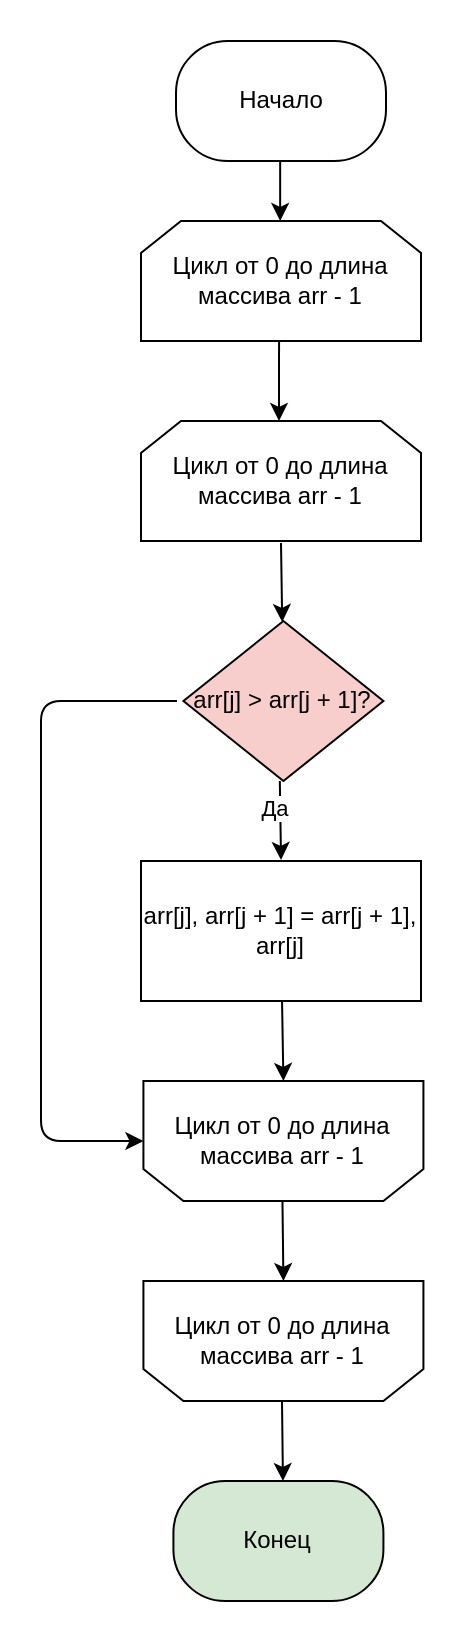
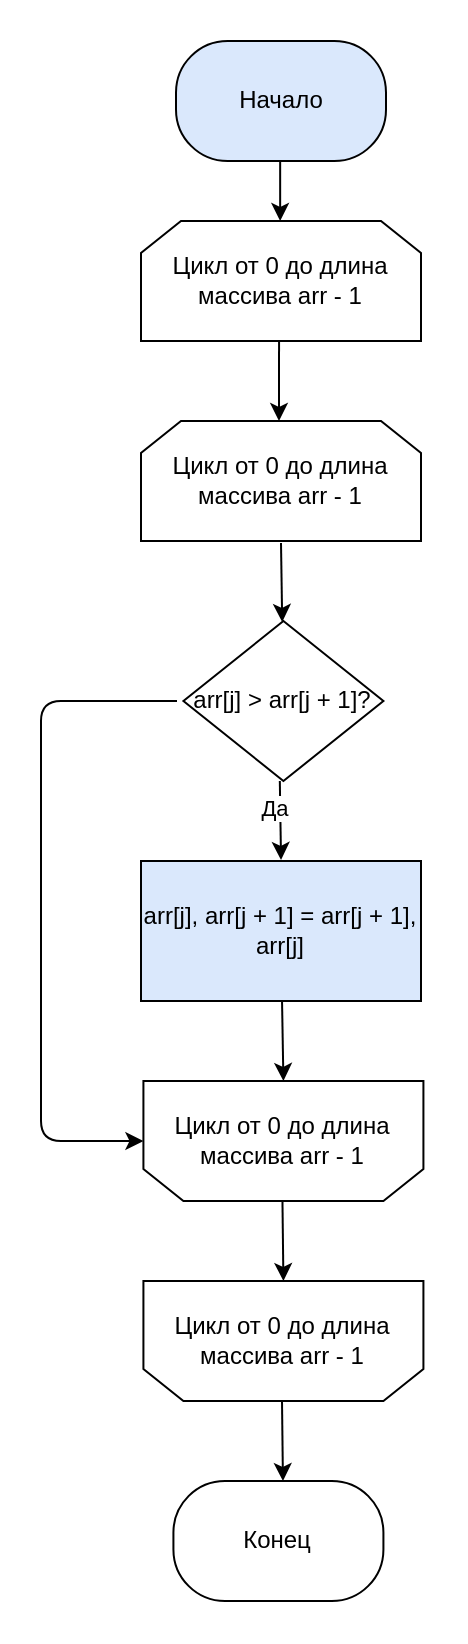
node "Начало": fillcolor #ffffff -> #dae8fc
node "arr[j] > arr[j + 1]?": fillcolor #f8cecc -> #ffffff
node "arr[j], arr[j + 1] = arr[j + 1], arr[j]": fillcolor #ffffff -> #dae8fc
node "Конец": fillcolor #d5e8d4 -> #ffffff
